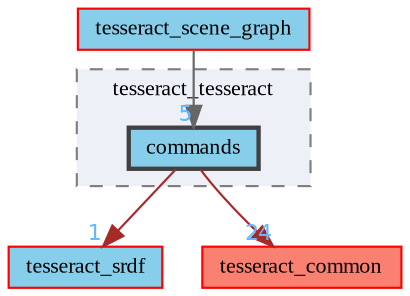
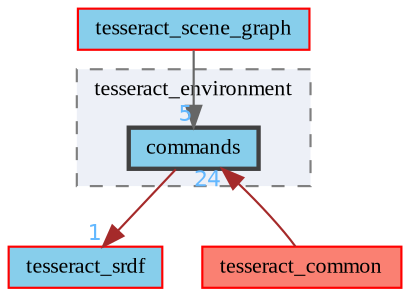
cluster "tesseract_tesseract": label "tesseract_tesseract" -> "tesseract_environment"
edge "commands" -> "tesseract_common": reversed
